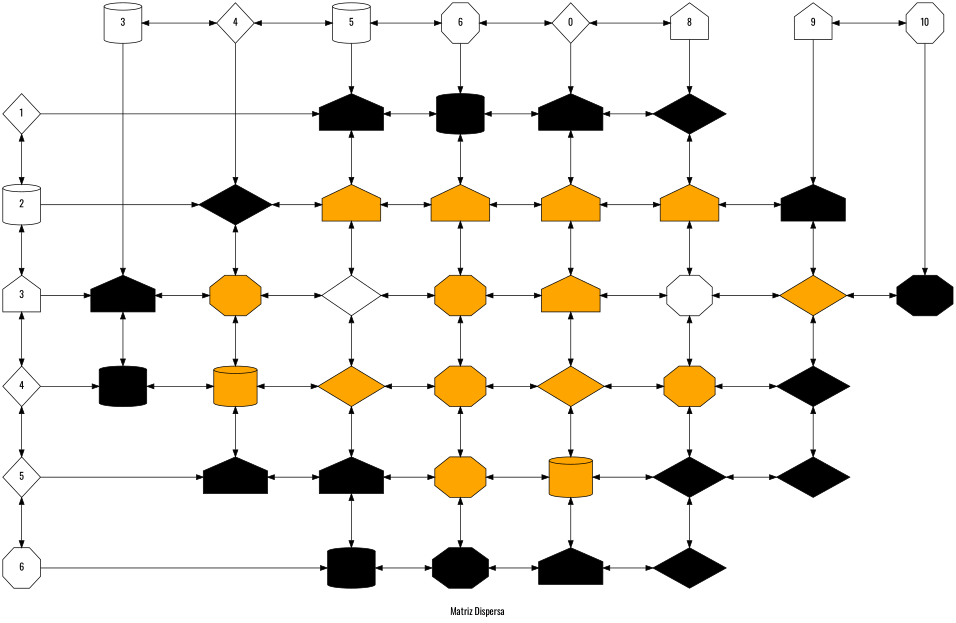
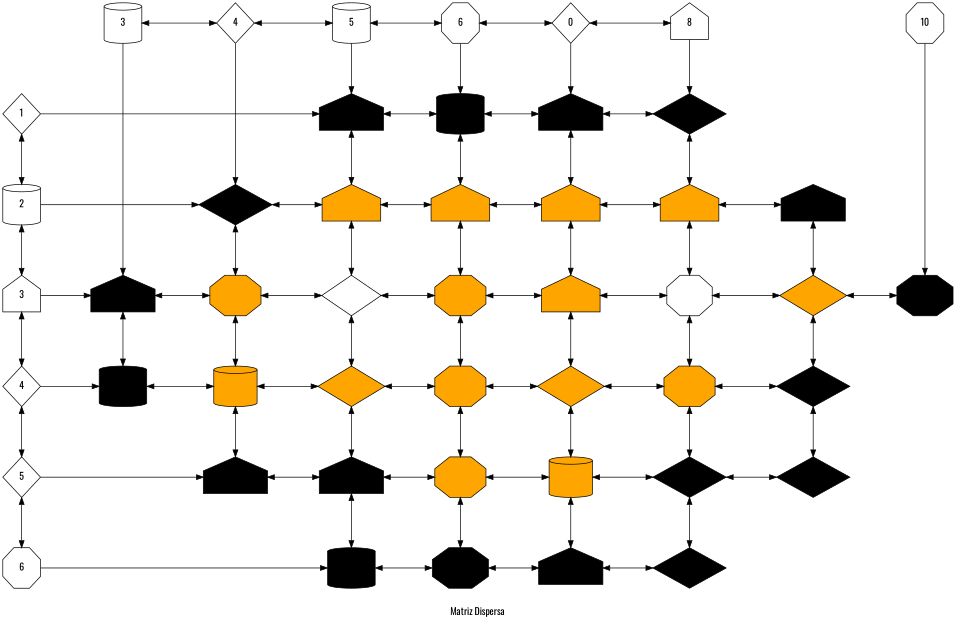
node "9": removed
